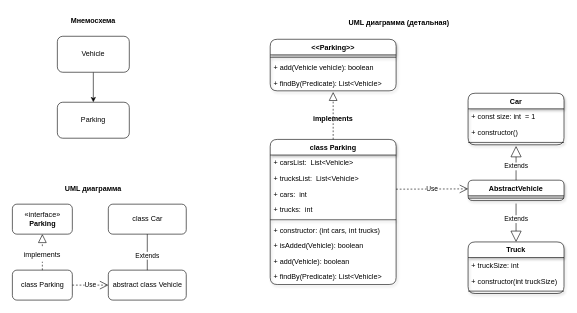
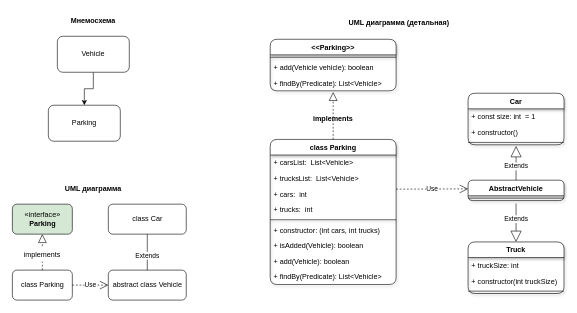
node "Parking": moved (93, 120) -> (84, 123)
node "«interface» Parking": fillcolor #ffffff -> #d5e8d4
